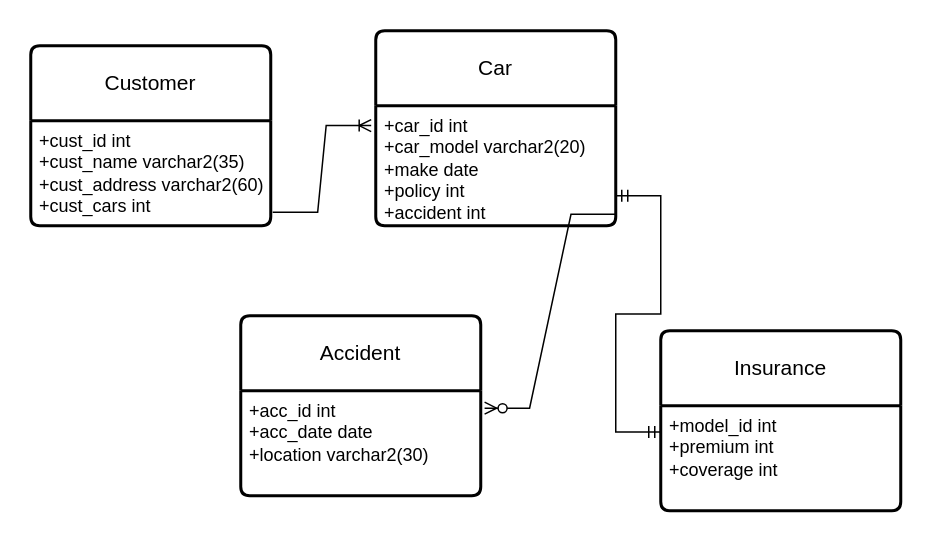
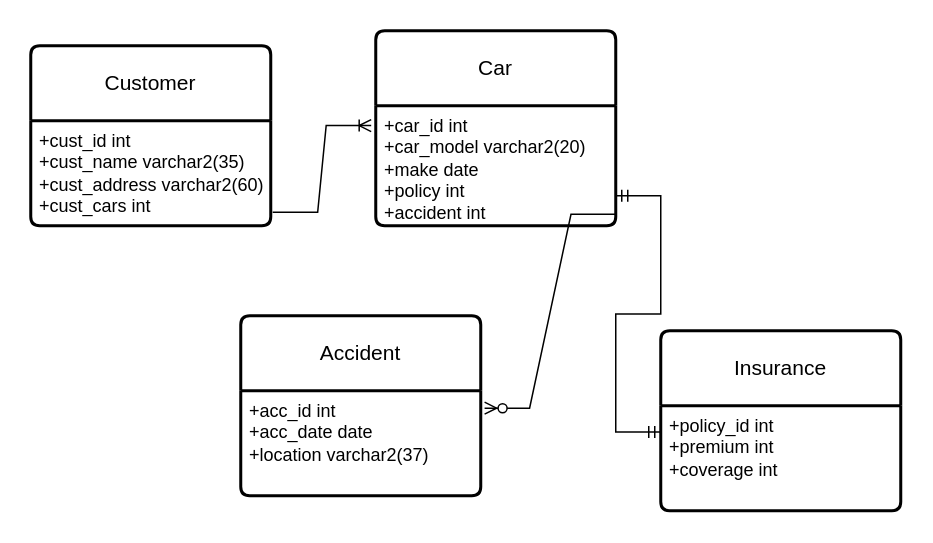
node "+acc_id int +acc_date date +location varchar2(30)": label "+acc_id int +acc_date date +location varchar2(30)" -> "+acc_id int +acc_date date +location varchar2(37)"
node "+model_id int +premium int +coverage int": label "+model_id int +premium int +coverage int" -> "+policy_id int +premium int +coverage int"
